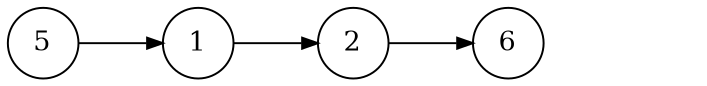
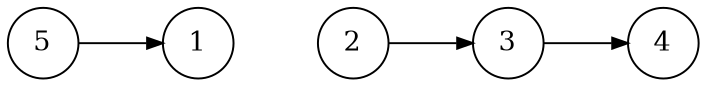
edge "1" -> "2": removed
node "6": label "6" -> "3"
node "4": added
